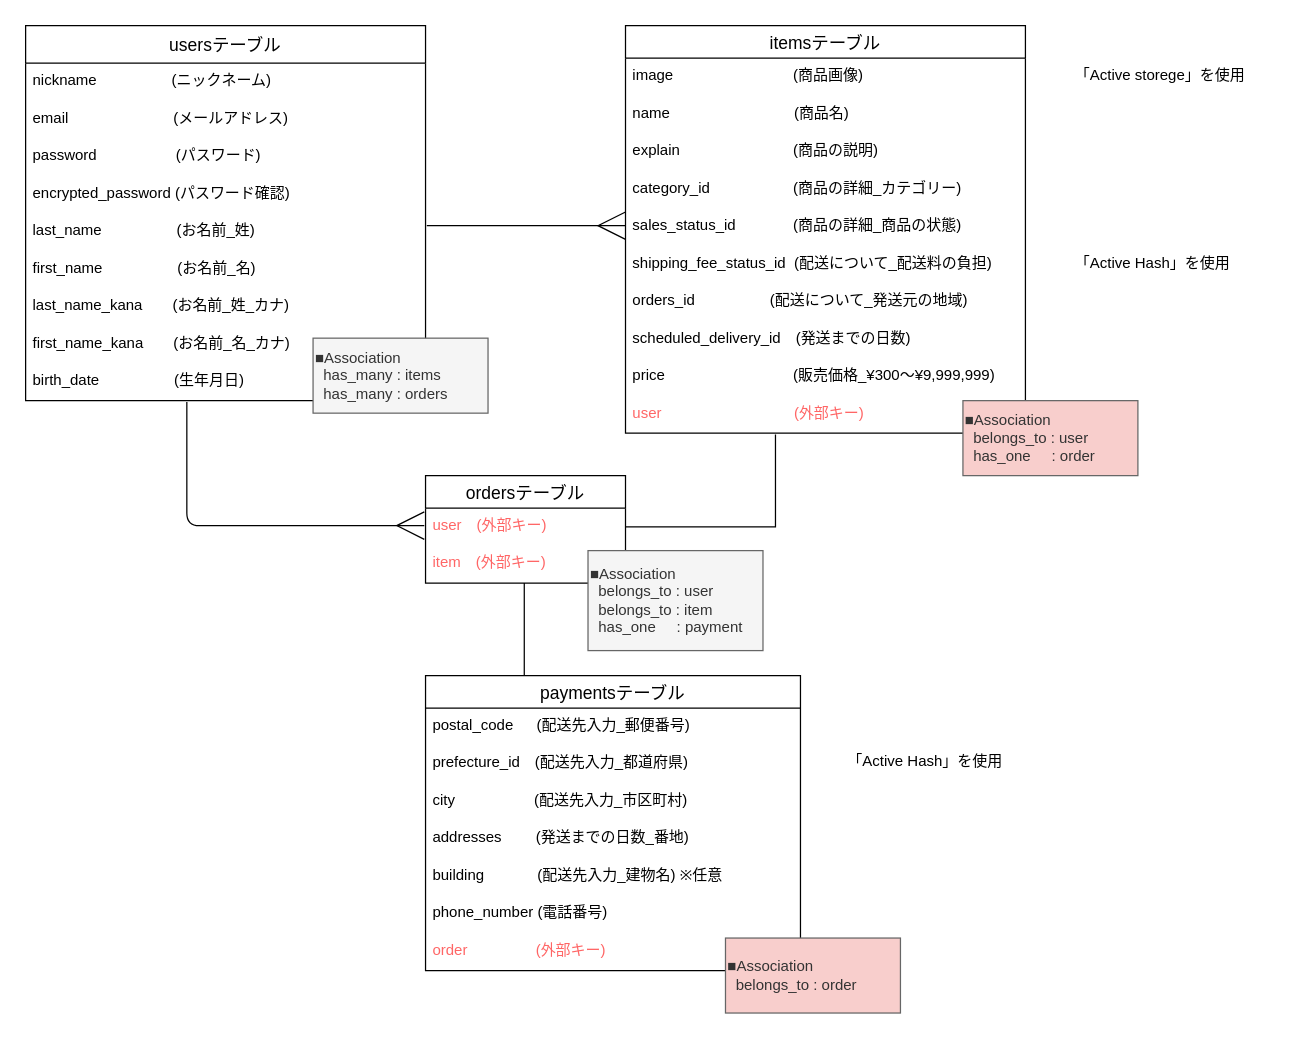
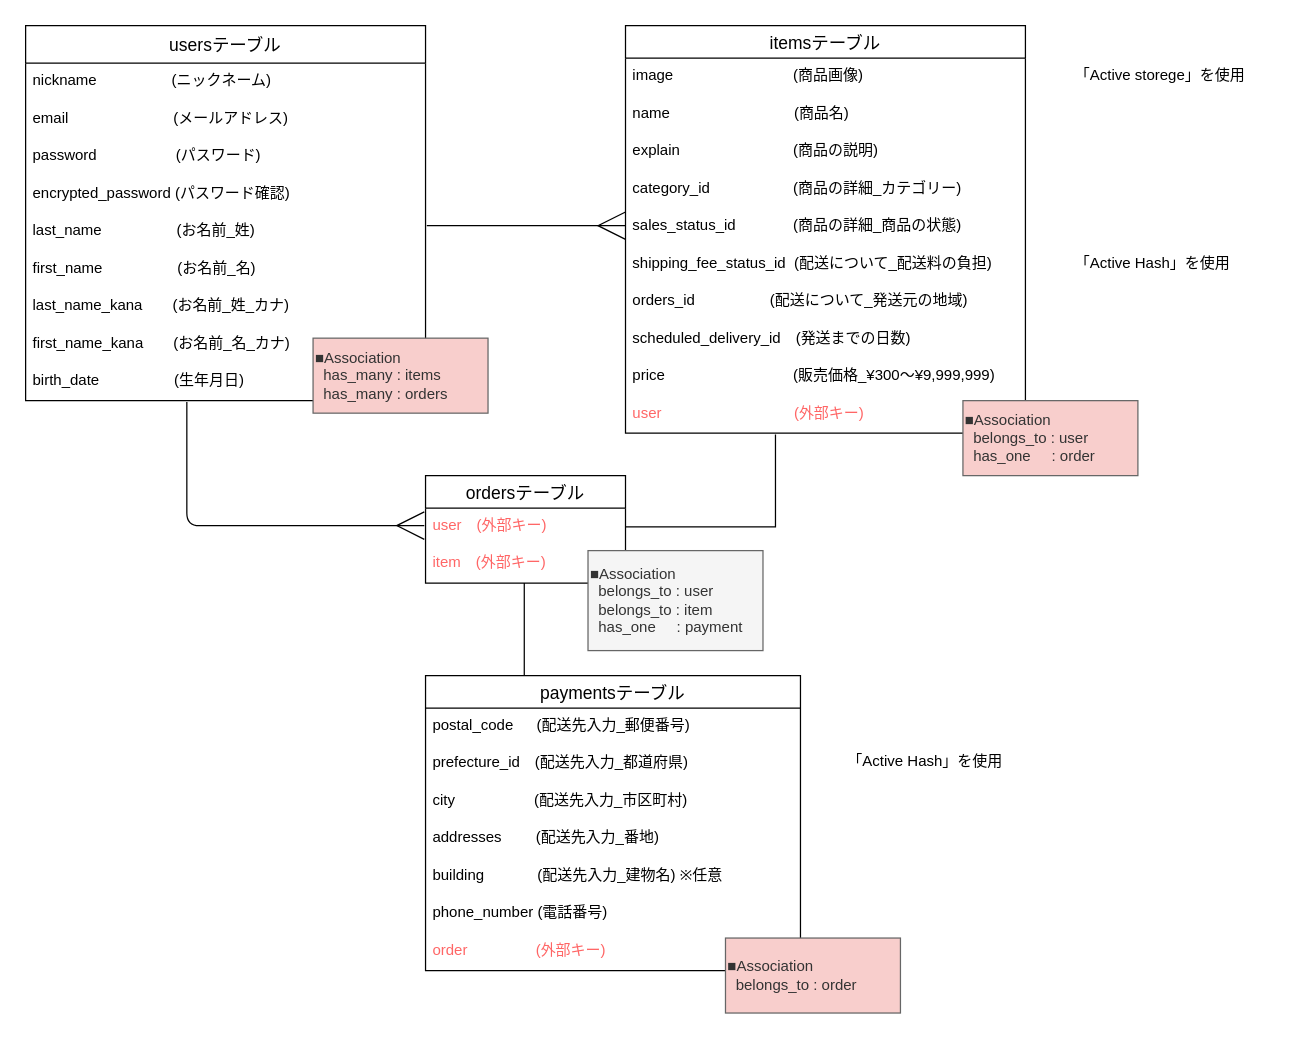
node "■Association has_many : items has_many : orders": fillcolor #f5f5f5 -> #f8cecc
node "addresses (発送までの日数_番地)": label "addresses (発送までの日数_番地)" -> "addresses (配送先入力_番地)"
